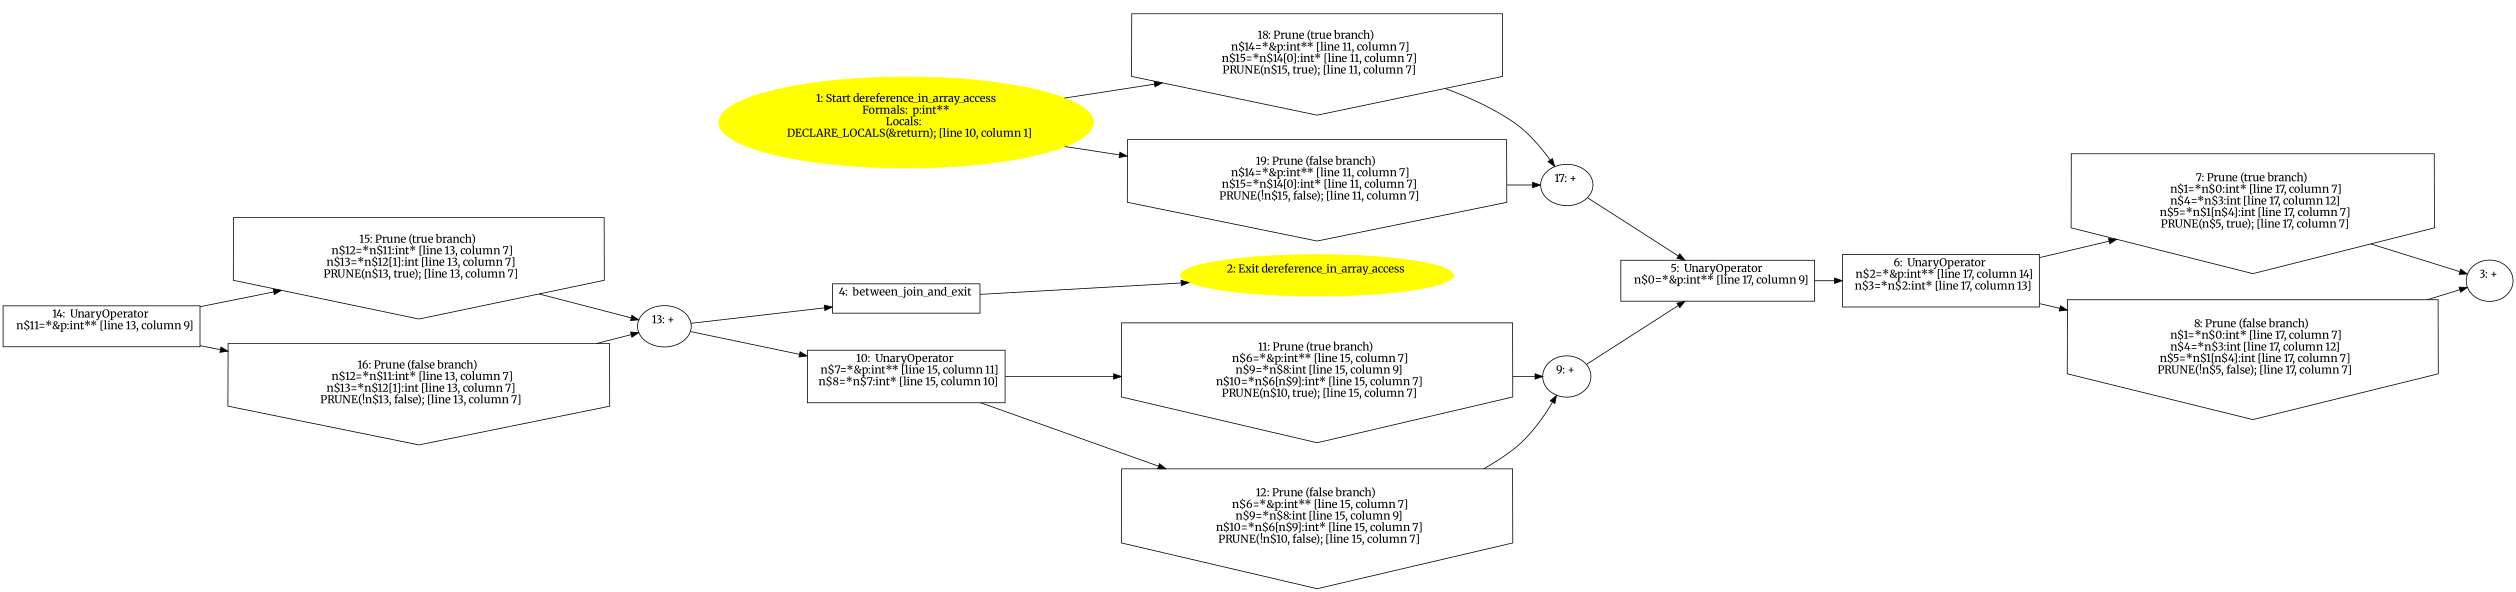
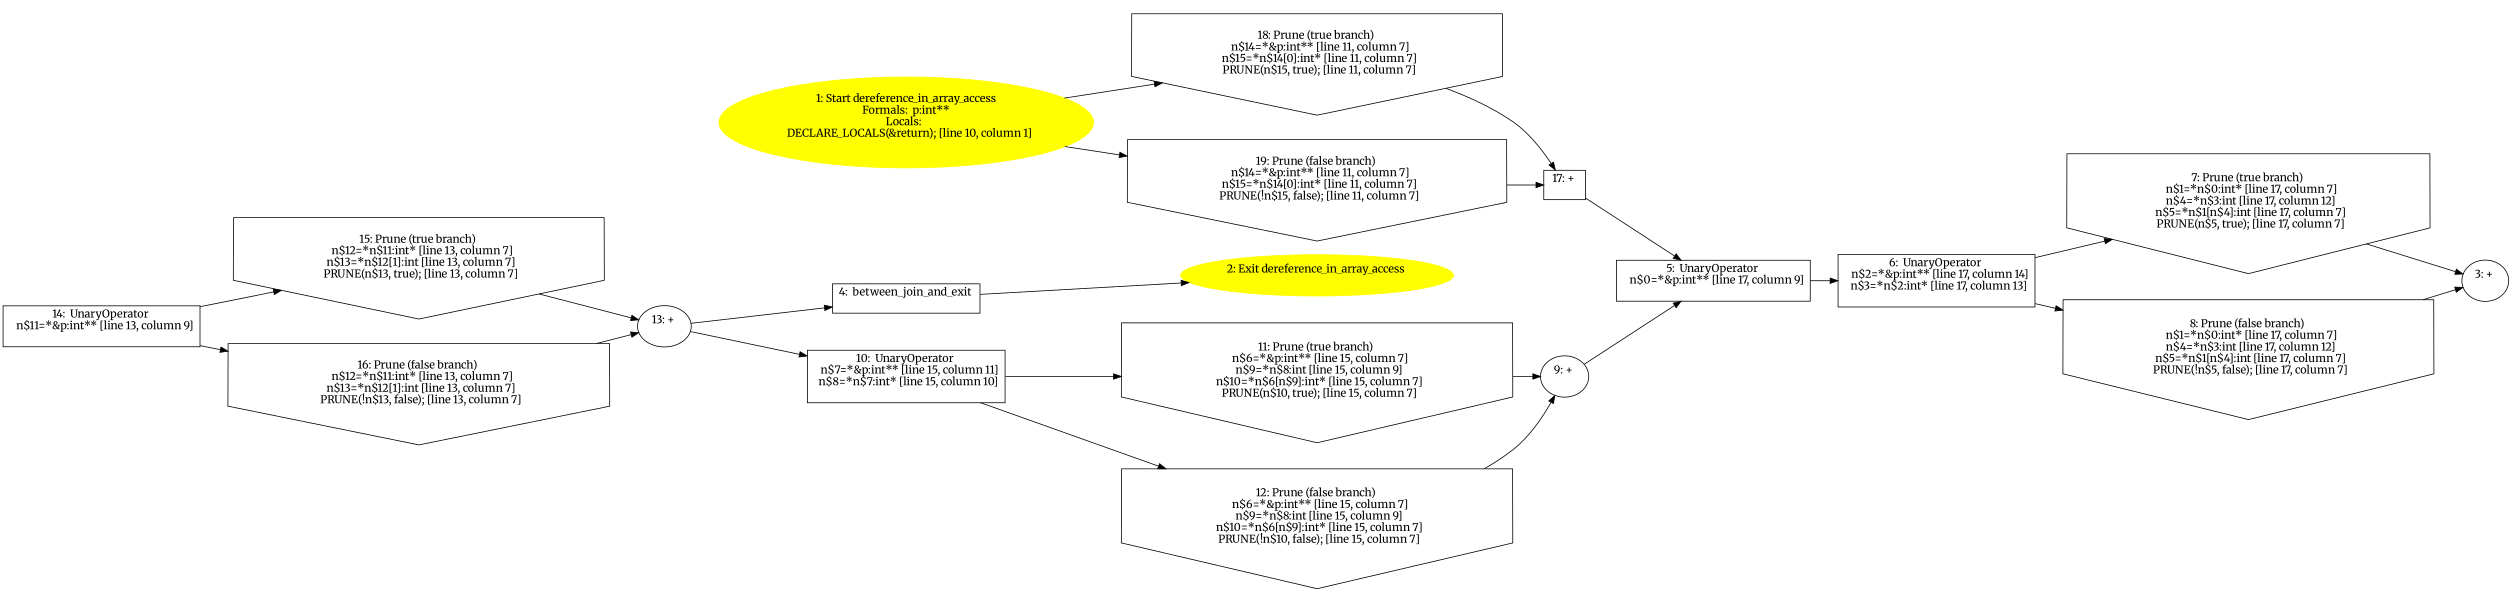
node "17: +": shape ellipse -> box
